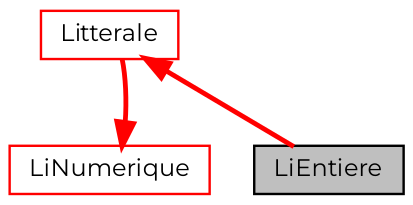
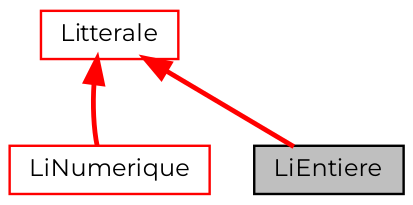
edge "Litterale" -> "LiNumerique": reversed
